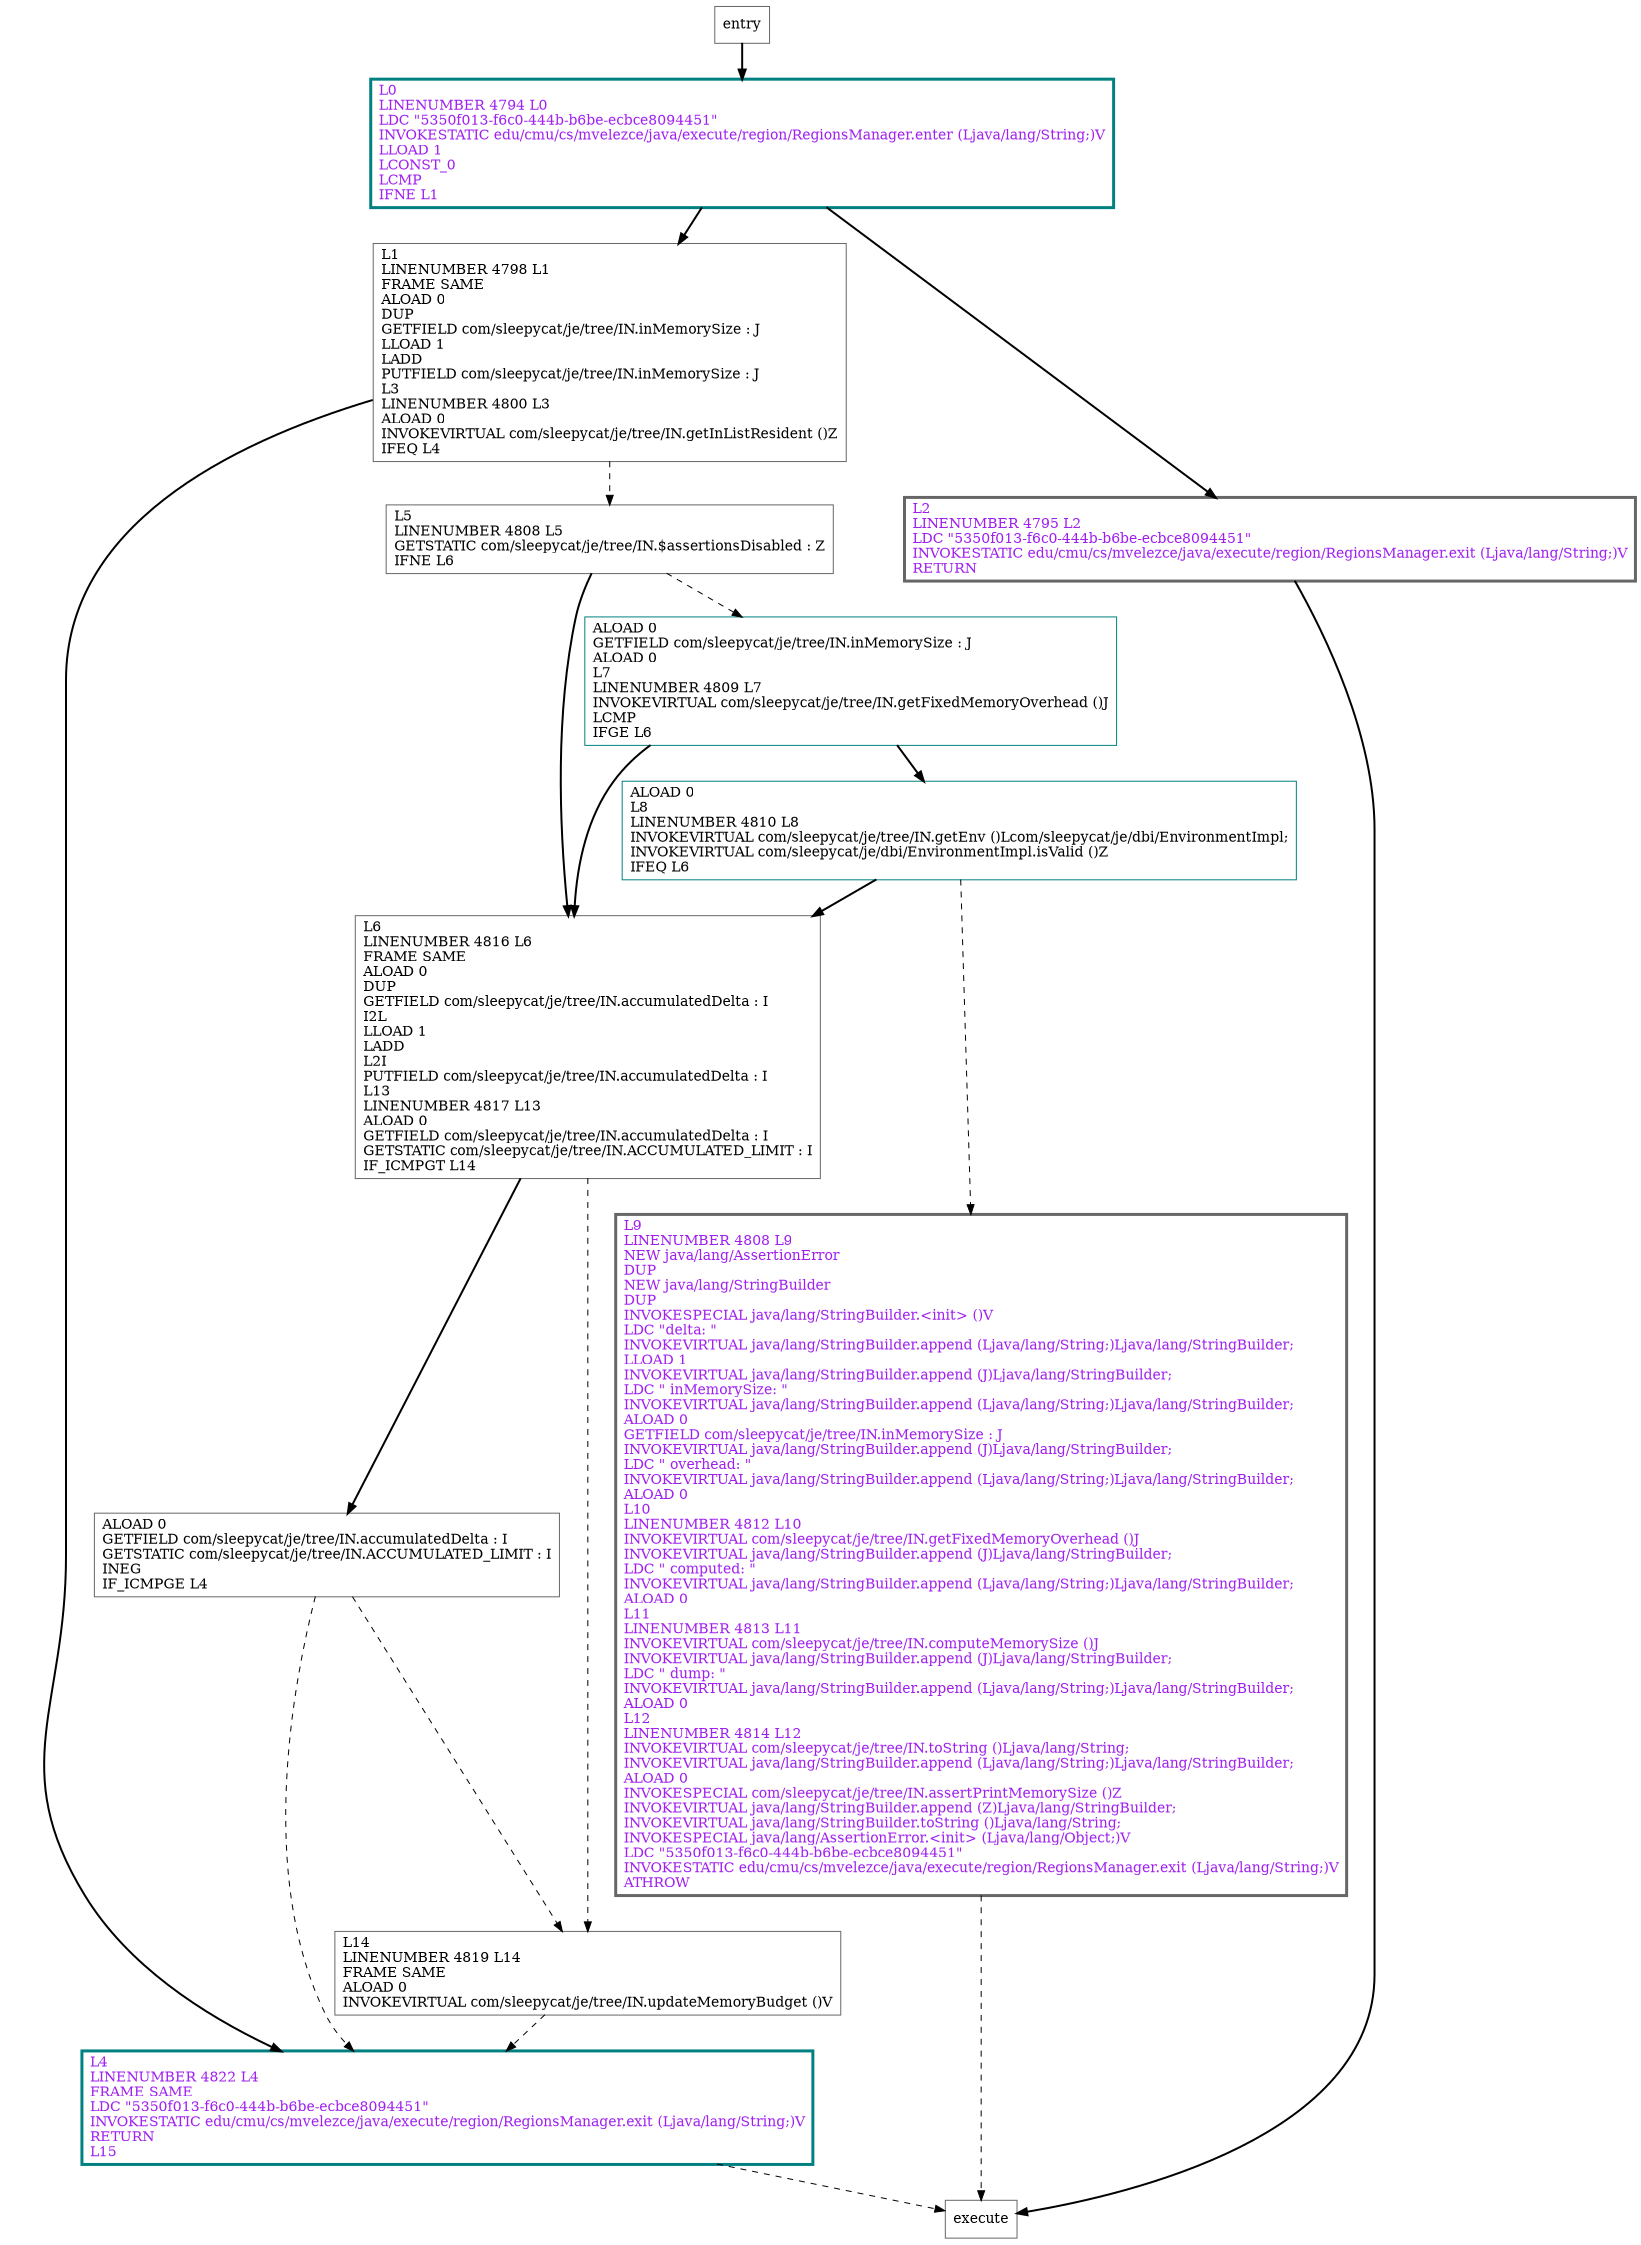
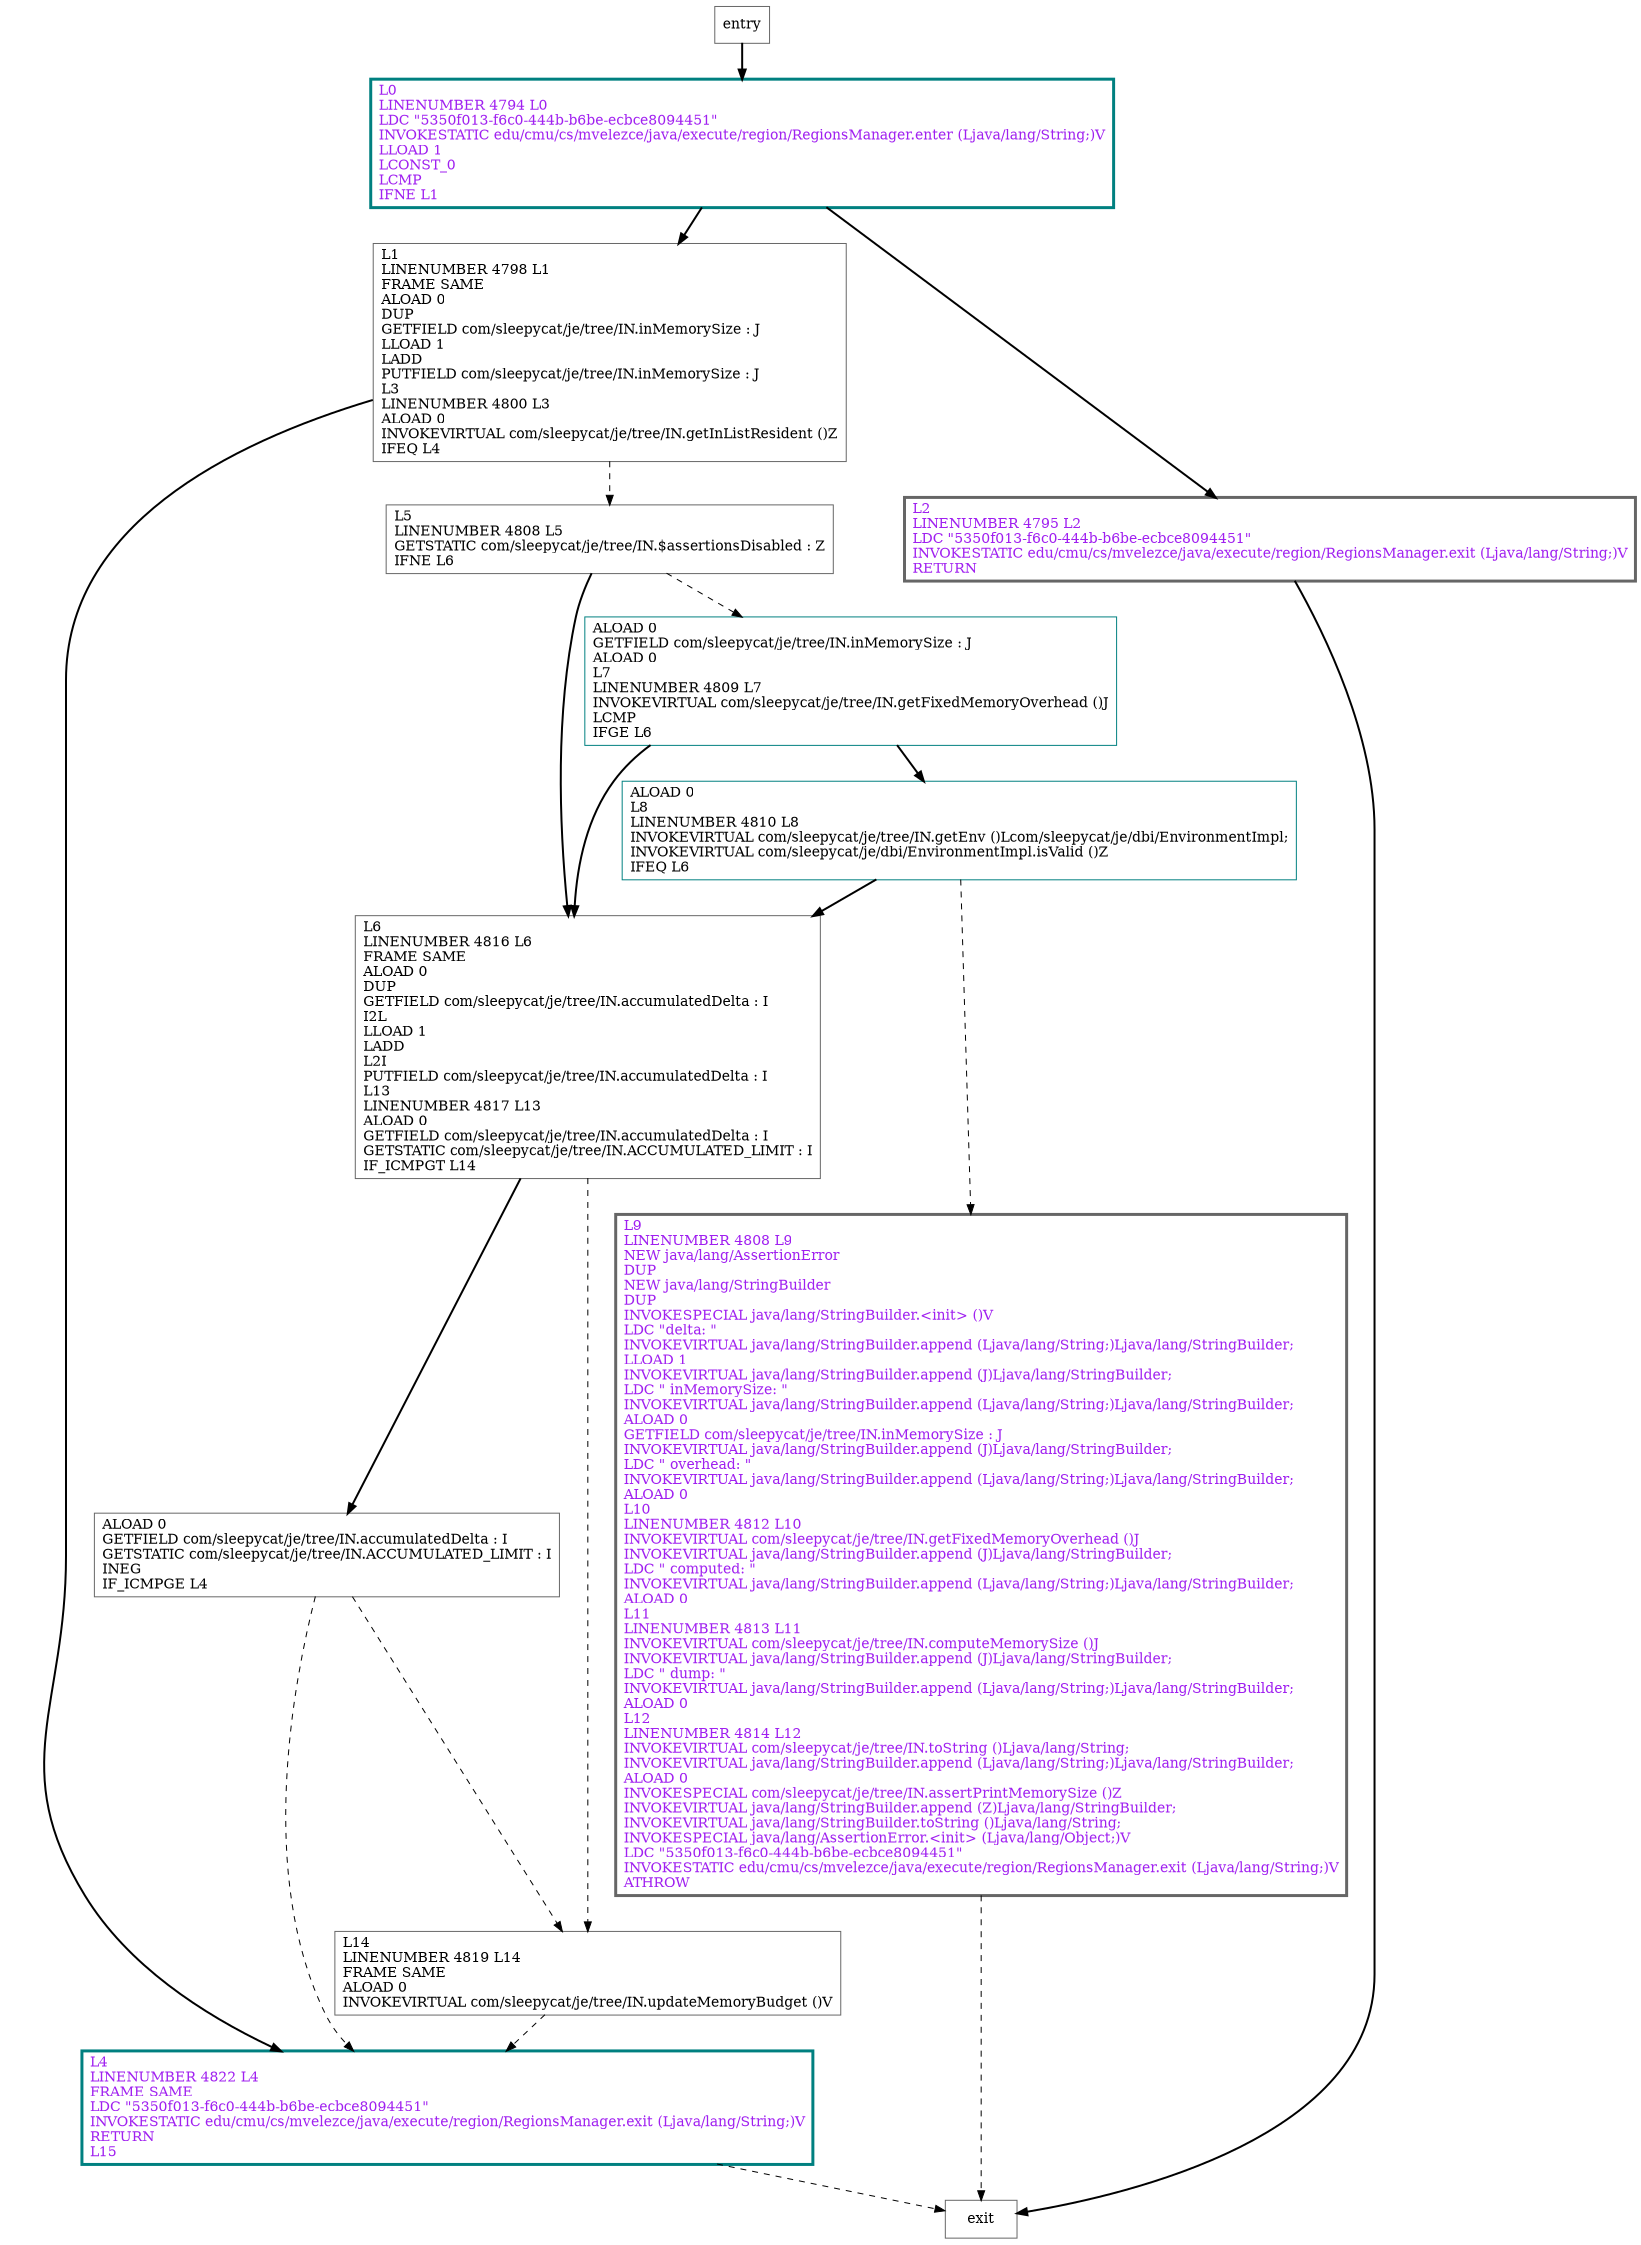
node "execute": label "execute" -> "exit"
